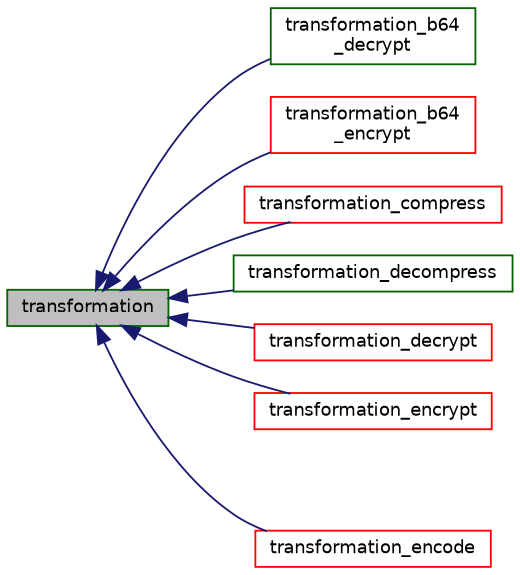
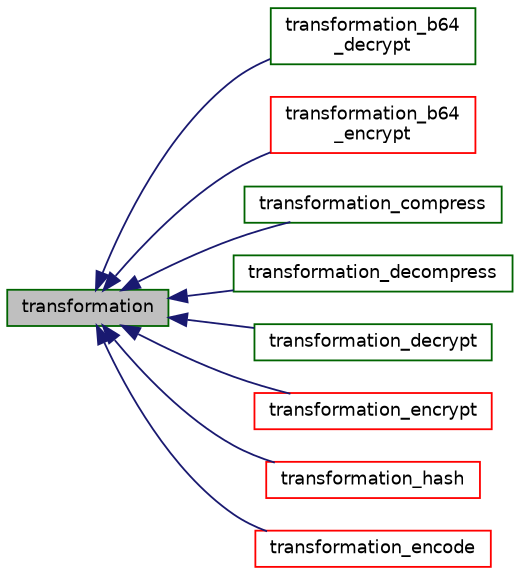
node "transformation_compress": color red -> darkgreen
node "transformation_decrypt": color red -> darkgreen
node "transformation_hash": added
